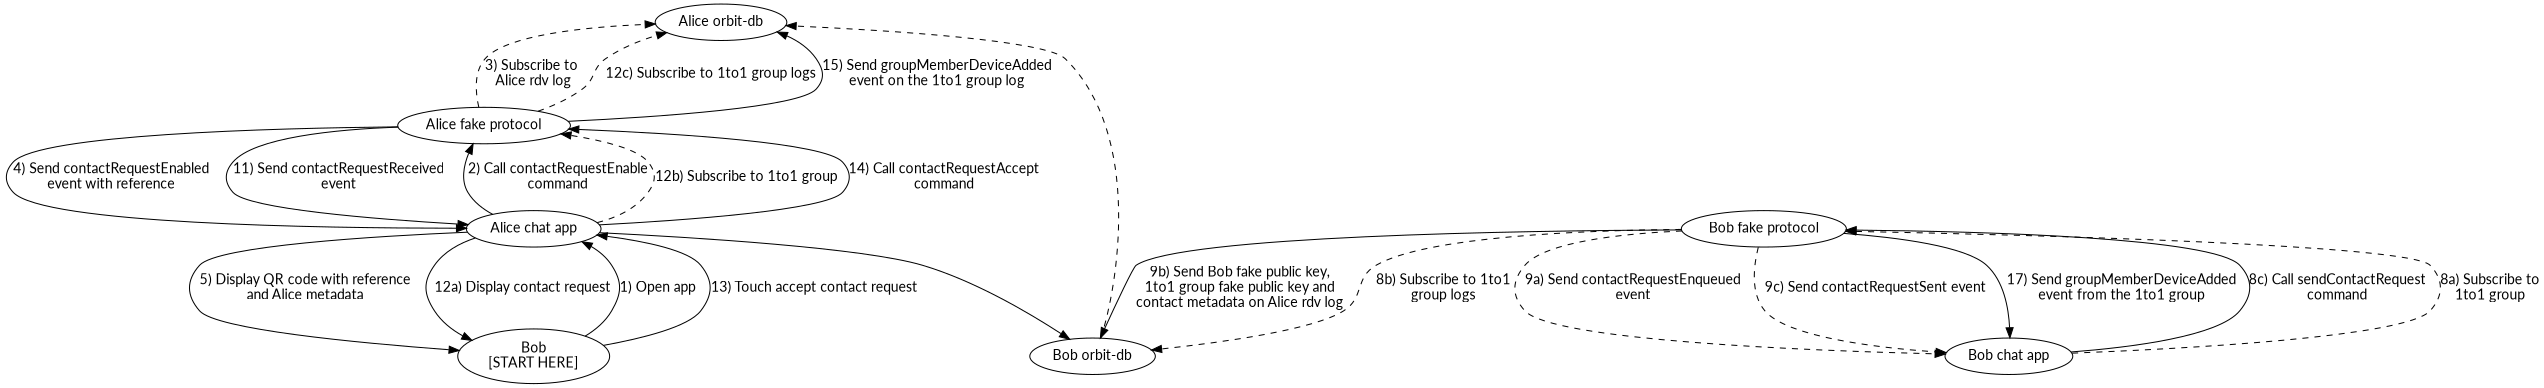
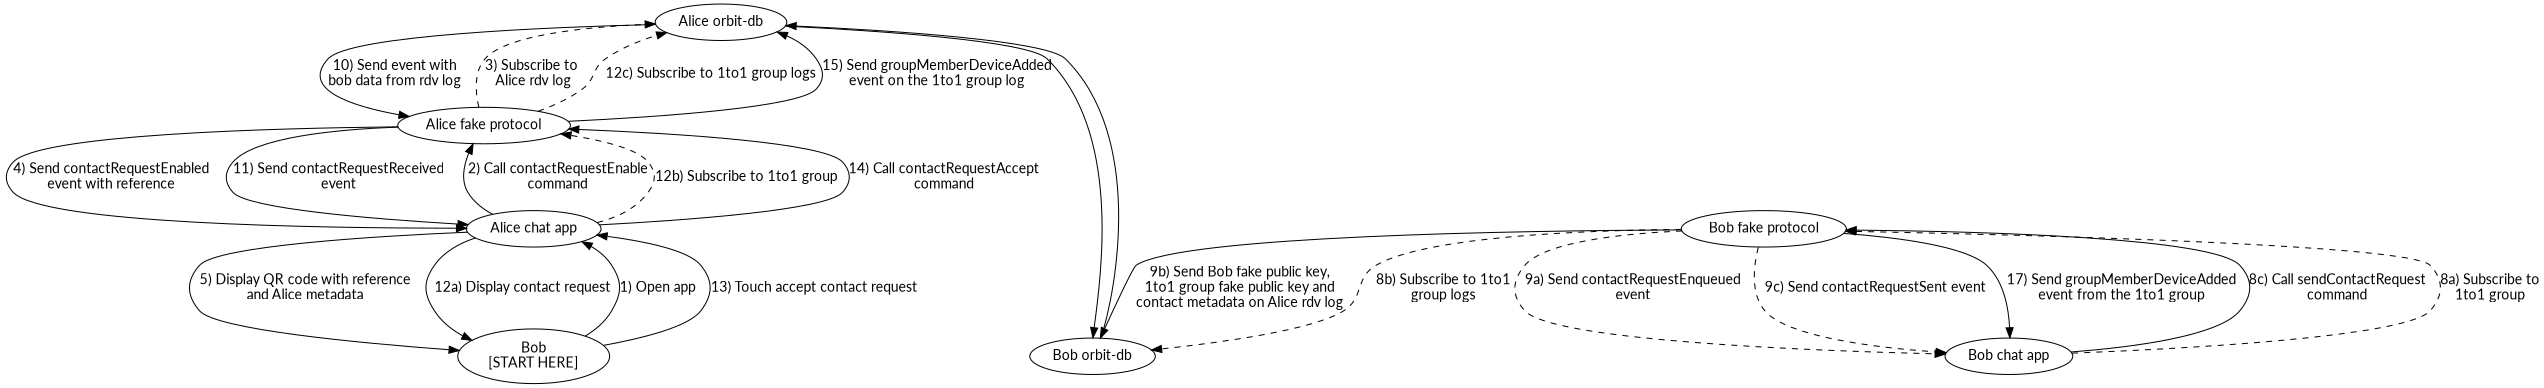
edge "Alice orbit-db" -> "Alice fake protocol": added, label "10) Send event with bob data from rdv log"
edge "Bob orbit-db" -> "Alice orbit-db": style dashed -> solid
edge "Alice chat app" -> "Bob orbit-db": now "Alice orbit-db" -> "Bob orbit-db"
